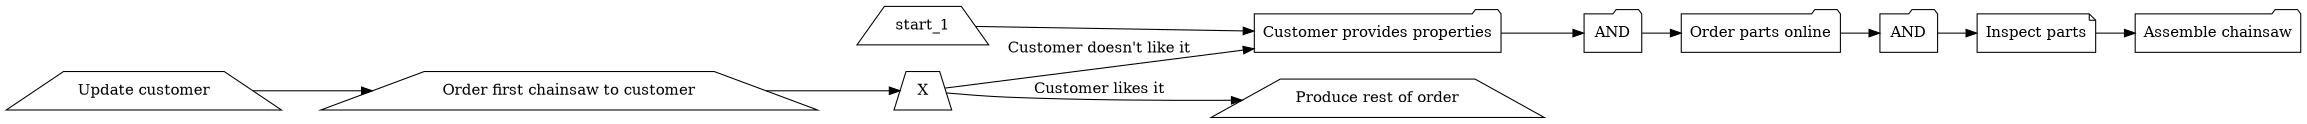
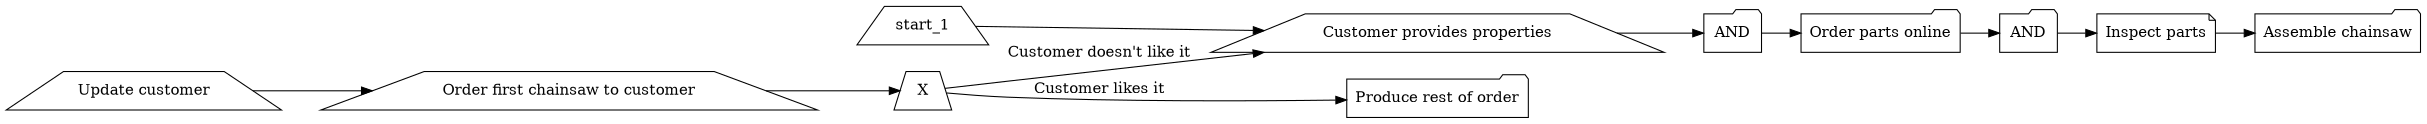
node "Customer provides properties": shape folder -> trapezium
node "Produce rest of order": shape trapezium -> folder
